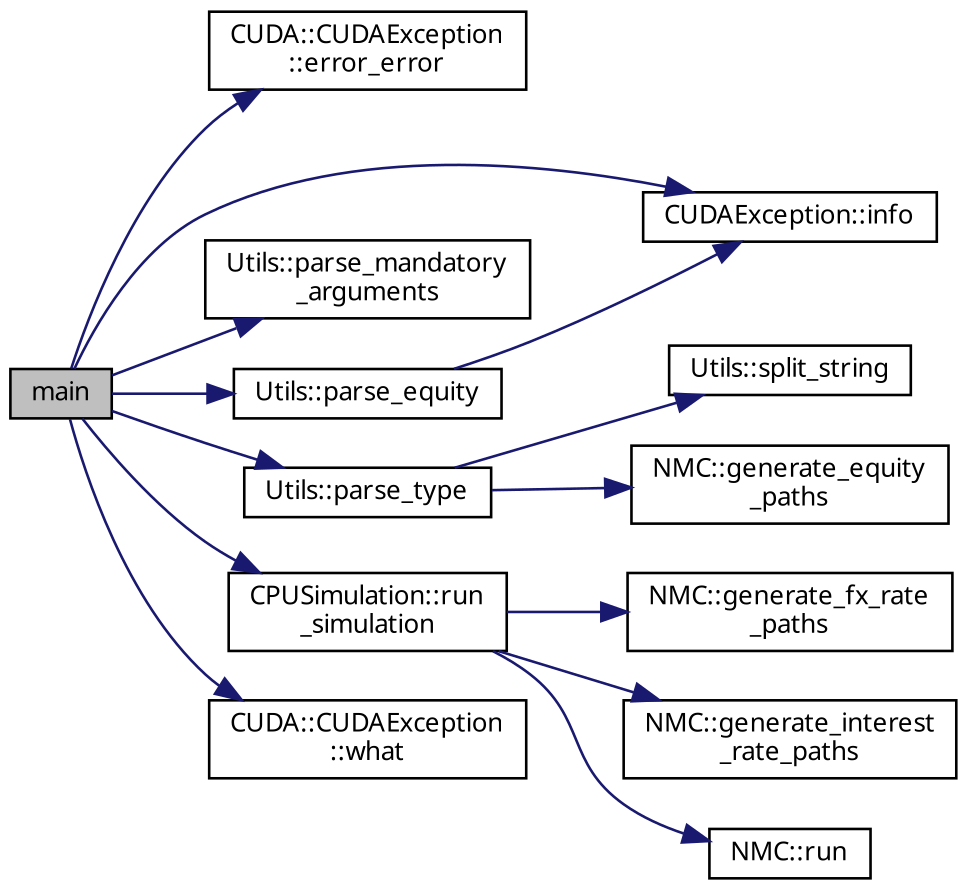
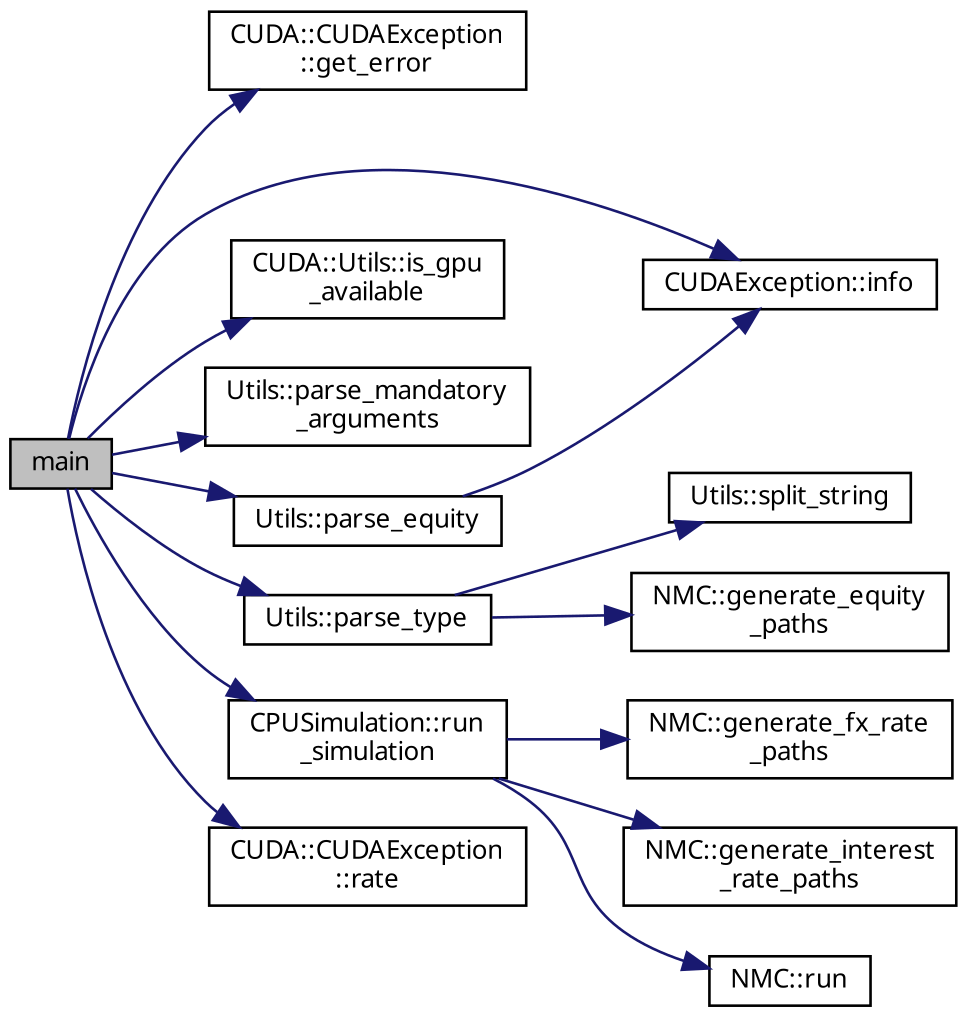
node "CUDA::CUDAException ::error_error": label "CUDA::CUDAException ::error_error" -> "CUDA::CUDAException ::get_error"
node "CUDA::Utils::is_gpu _available": added
node "CUDA::CUDAException ::what": label "CUDA::CUDAException ::what" -> "CUDA::CUDAException ::rate"
